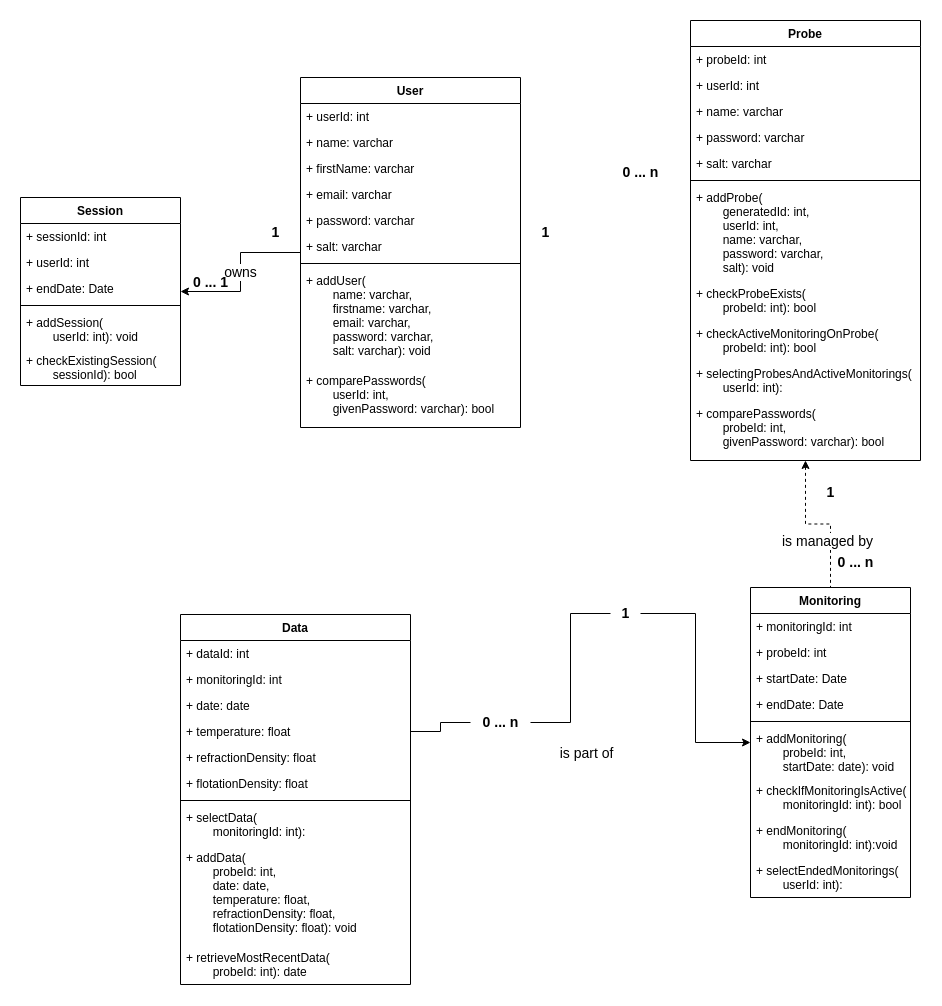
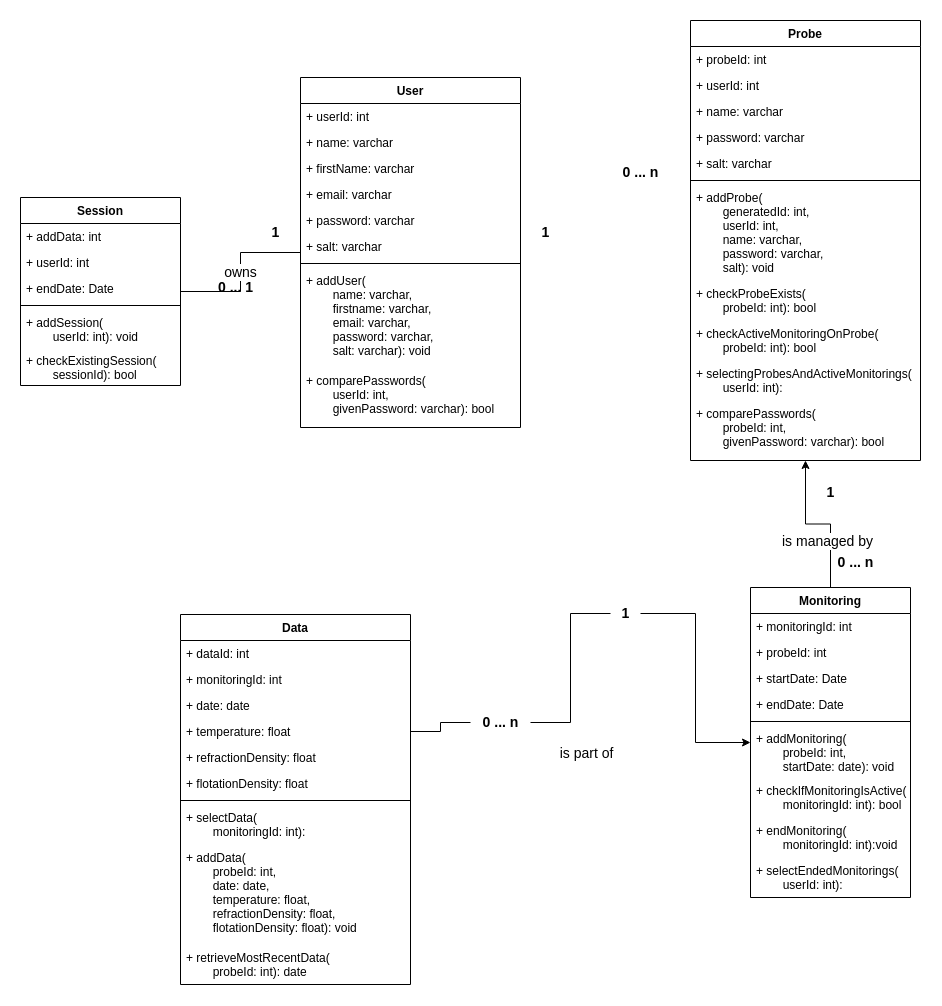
node "+ sessionId: int": label "+ sessionId: int" -> "+ addData: int"
node "0 ... 1": moved (211, 283) -> (236, 288)
edge "User" -> "Session": arrowhead classic -> none
edge "Monitoring" -> "Probe": style dashed -> solid
